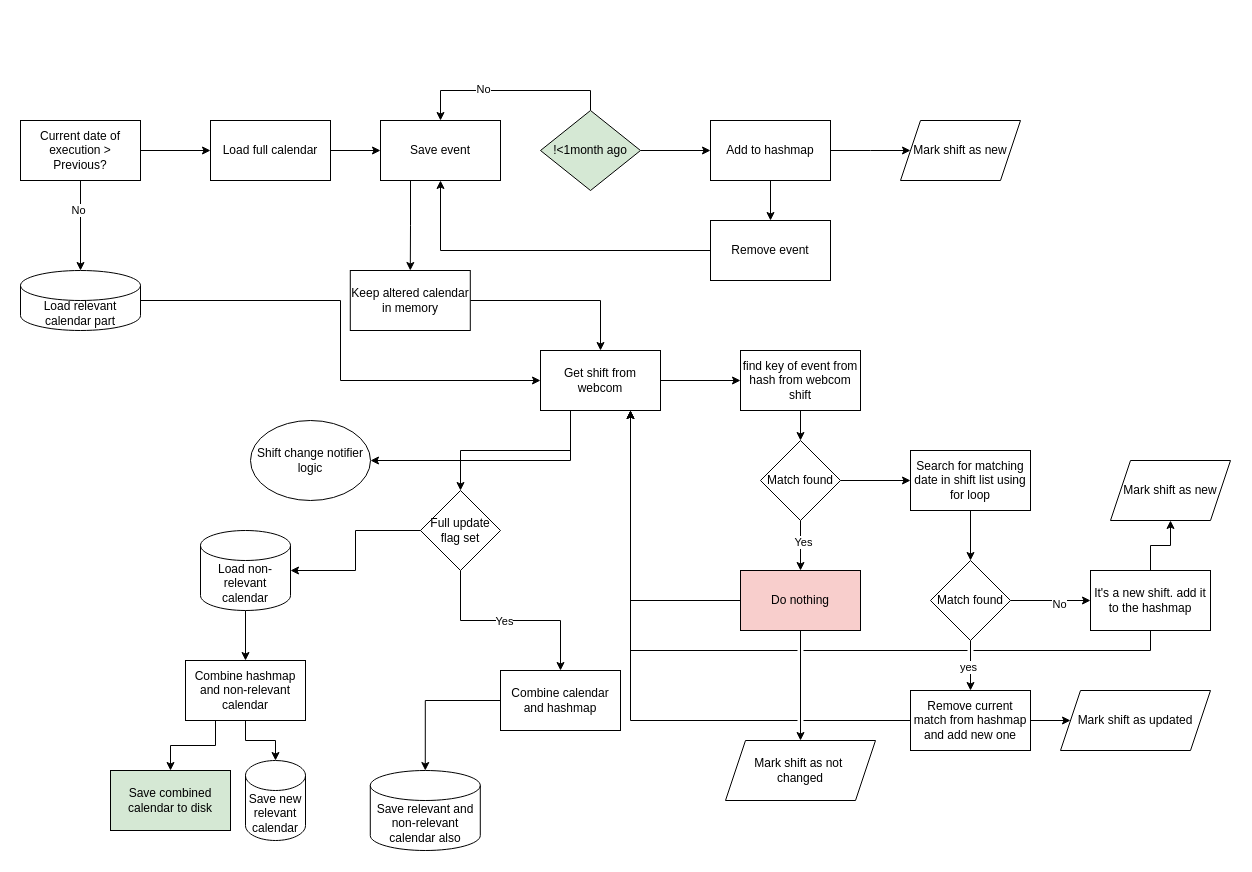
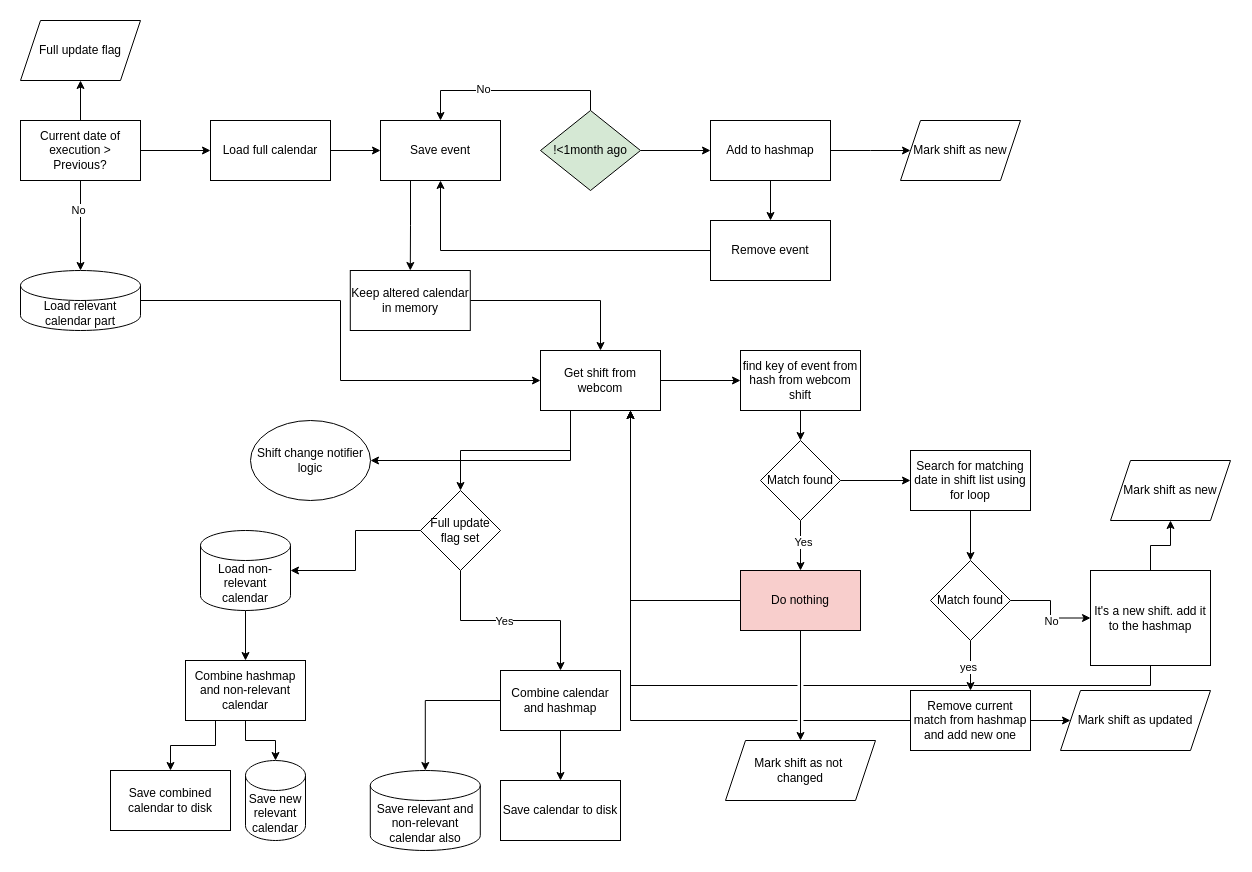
node "Full update flag": added
edge "Current date of execution > Previous?" -> "Full update flag": added
node "It's a new shift. add it to the hashmap": size 120x60 -> 120x95
edge "Combine calendar and hashmap" -> "Save calendar to disk": added
node "Save combined calendar to disk": fillcolor #d5e8d4 -> #ffffff
node "Save calendar to disk": added
